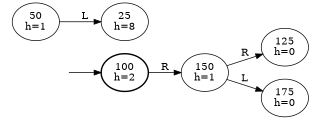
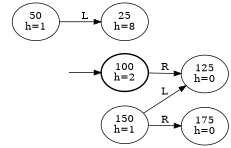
edge "150 h=1" -> "125 h=0": label "R" -> "L"
edge "100 h=2" -> "150 h=1": now "100 h=2" -> "125 h=0"
edge "150 h=1" -> "175 h=0": label "L" -> "R"
